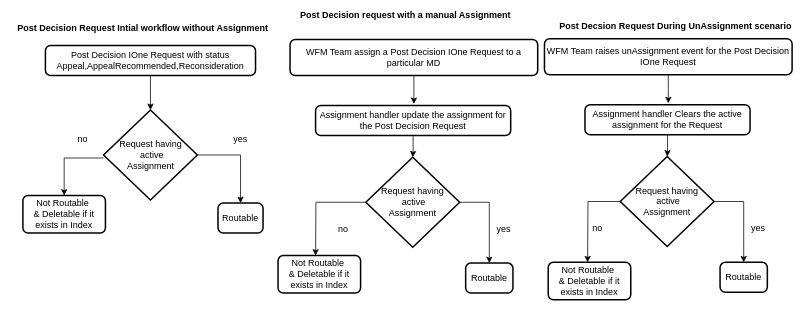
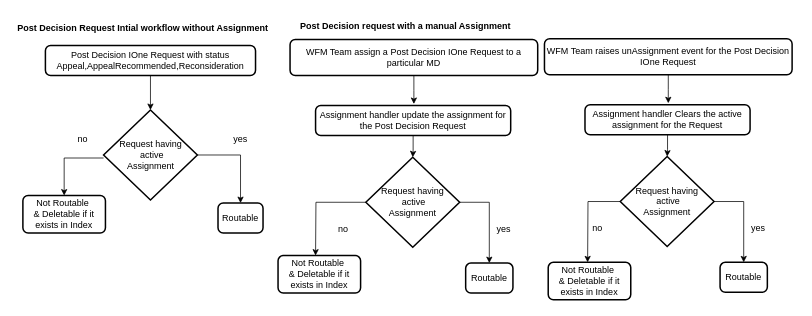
node "Post Decision request with a manual Assignment": moved (405, 15) -> (405, 27)
node "Post Decsion Request During UnAssignment scenario": removed
